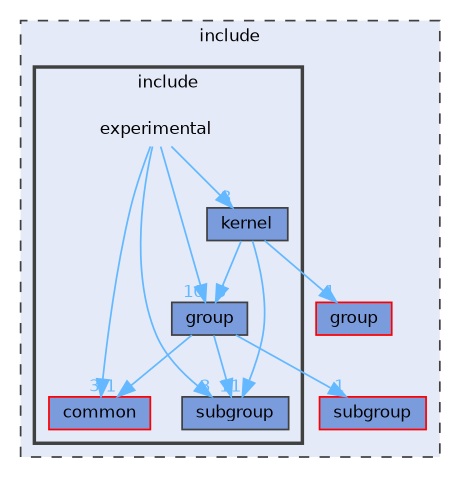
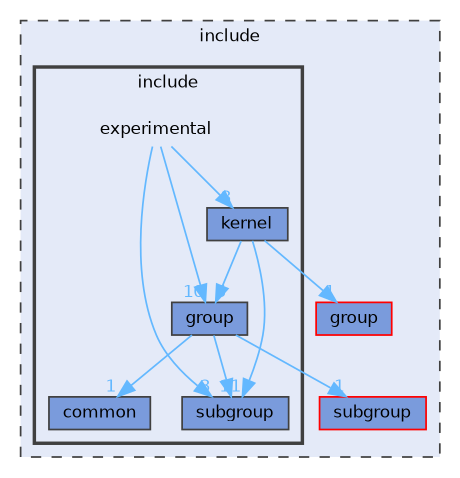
edge "experimental" -> "common": removed
node "common": color red -> grey25
